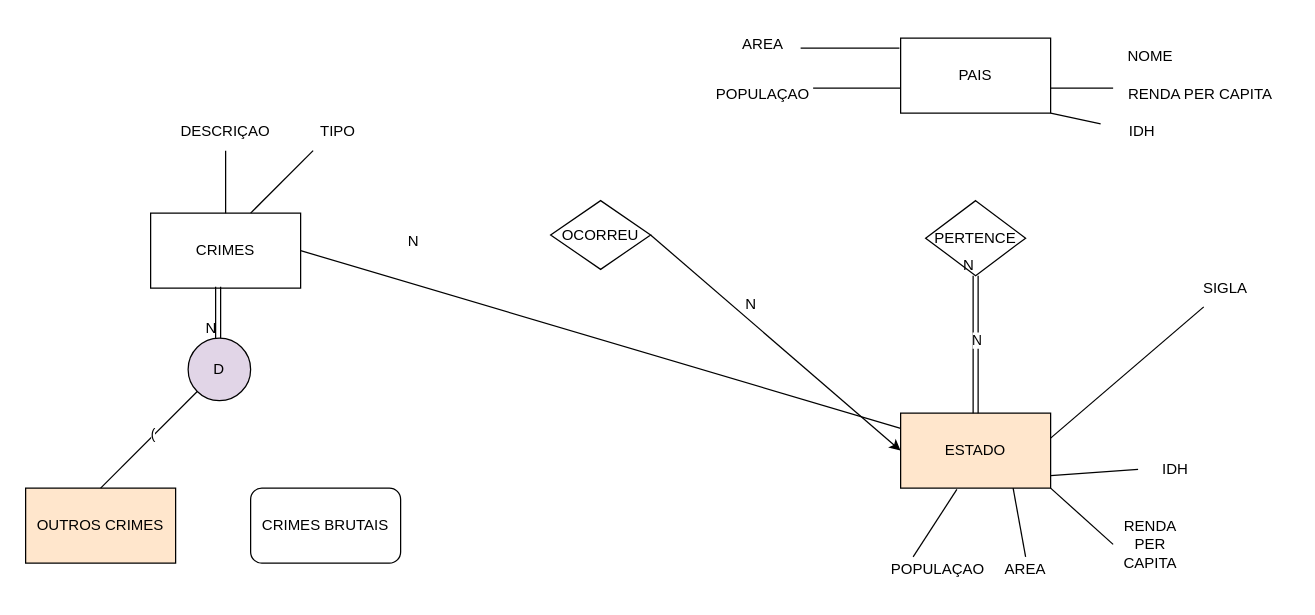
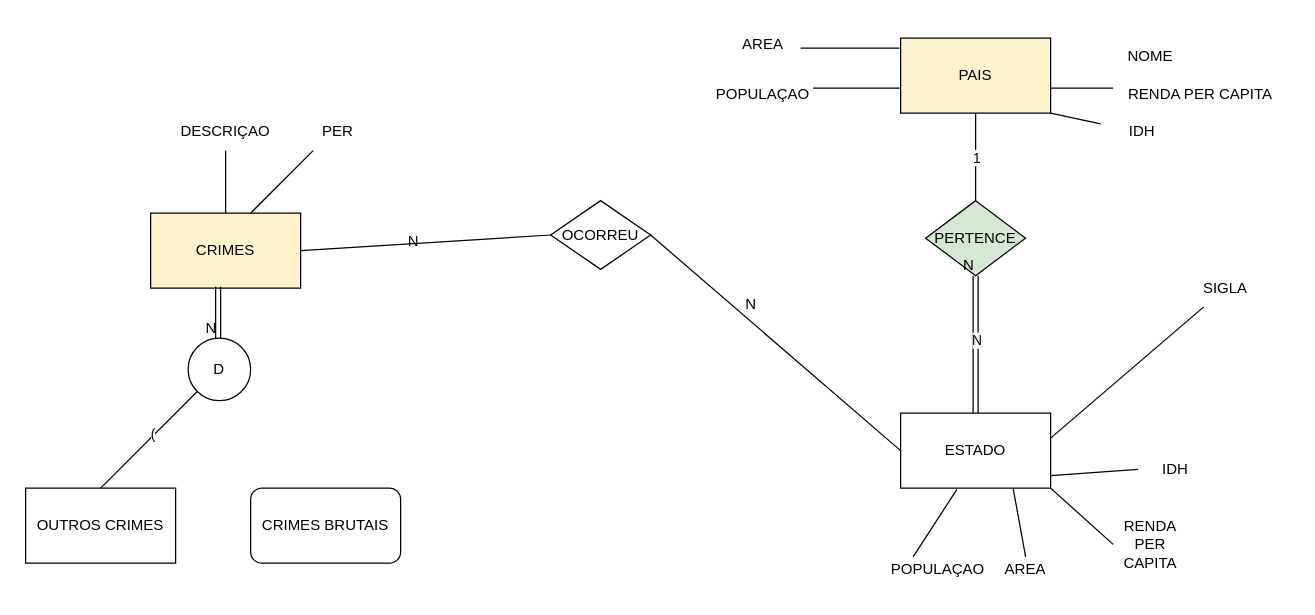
node "PAIS": fillcolor #ffffff -> #fff2cc
node "TIPO": label "TIPO" -> "PER"
edge "PAIS" -- "PERTENCE": added, label "1"
node "PERTENCE": fillcolor #ffffff -> #d5e8d4
node "CRIMES": fillcolor #ffffff -> #fff2cc
edge "CRIMES" -- "ESTADO": now "CRIMES" -- "OCORREU"
node "D": fillcolor #e1d5e7 -> #ffffff
edge "OCORREU" -> "ESTADO": arrowhead classic -> none
node "ESTADO": fillcolor #ffe6cc -> #ffffff
node "OUTROS CRIMES": fillcolor #ffe6cc -> #ffffff
